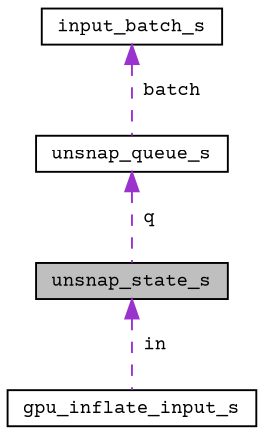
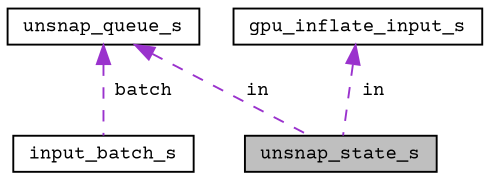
edge "unsnap_queue_s" -> "input_batch_s": reversed
edge "unsnap_state_s" -> "unsnap_queue_s": label " q" -> " in"
edge "gpu_inflate_input_s" -> "unsnap_state_s": reversed
